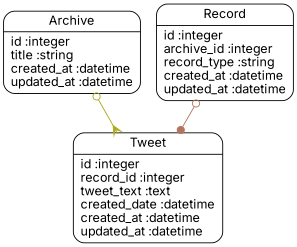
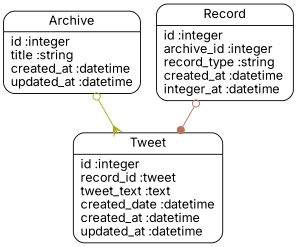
node "Record": text "updated_at :datetime" -> "integer_at :datetime"
node "Tweet": text "record_id :integer" -> "record_id :tweet"
